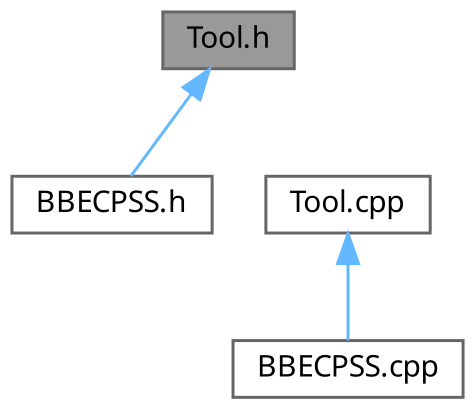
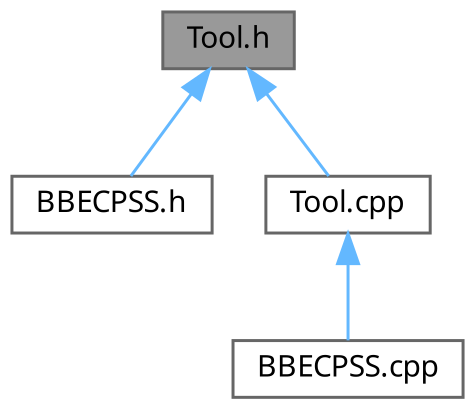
edge "Tool.cpp" -> "Tool.h": added
